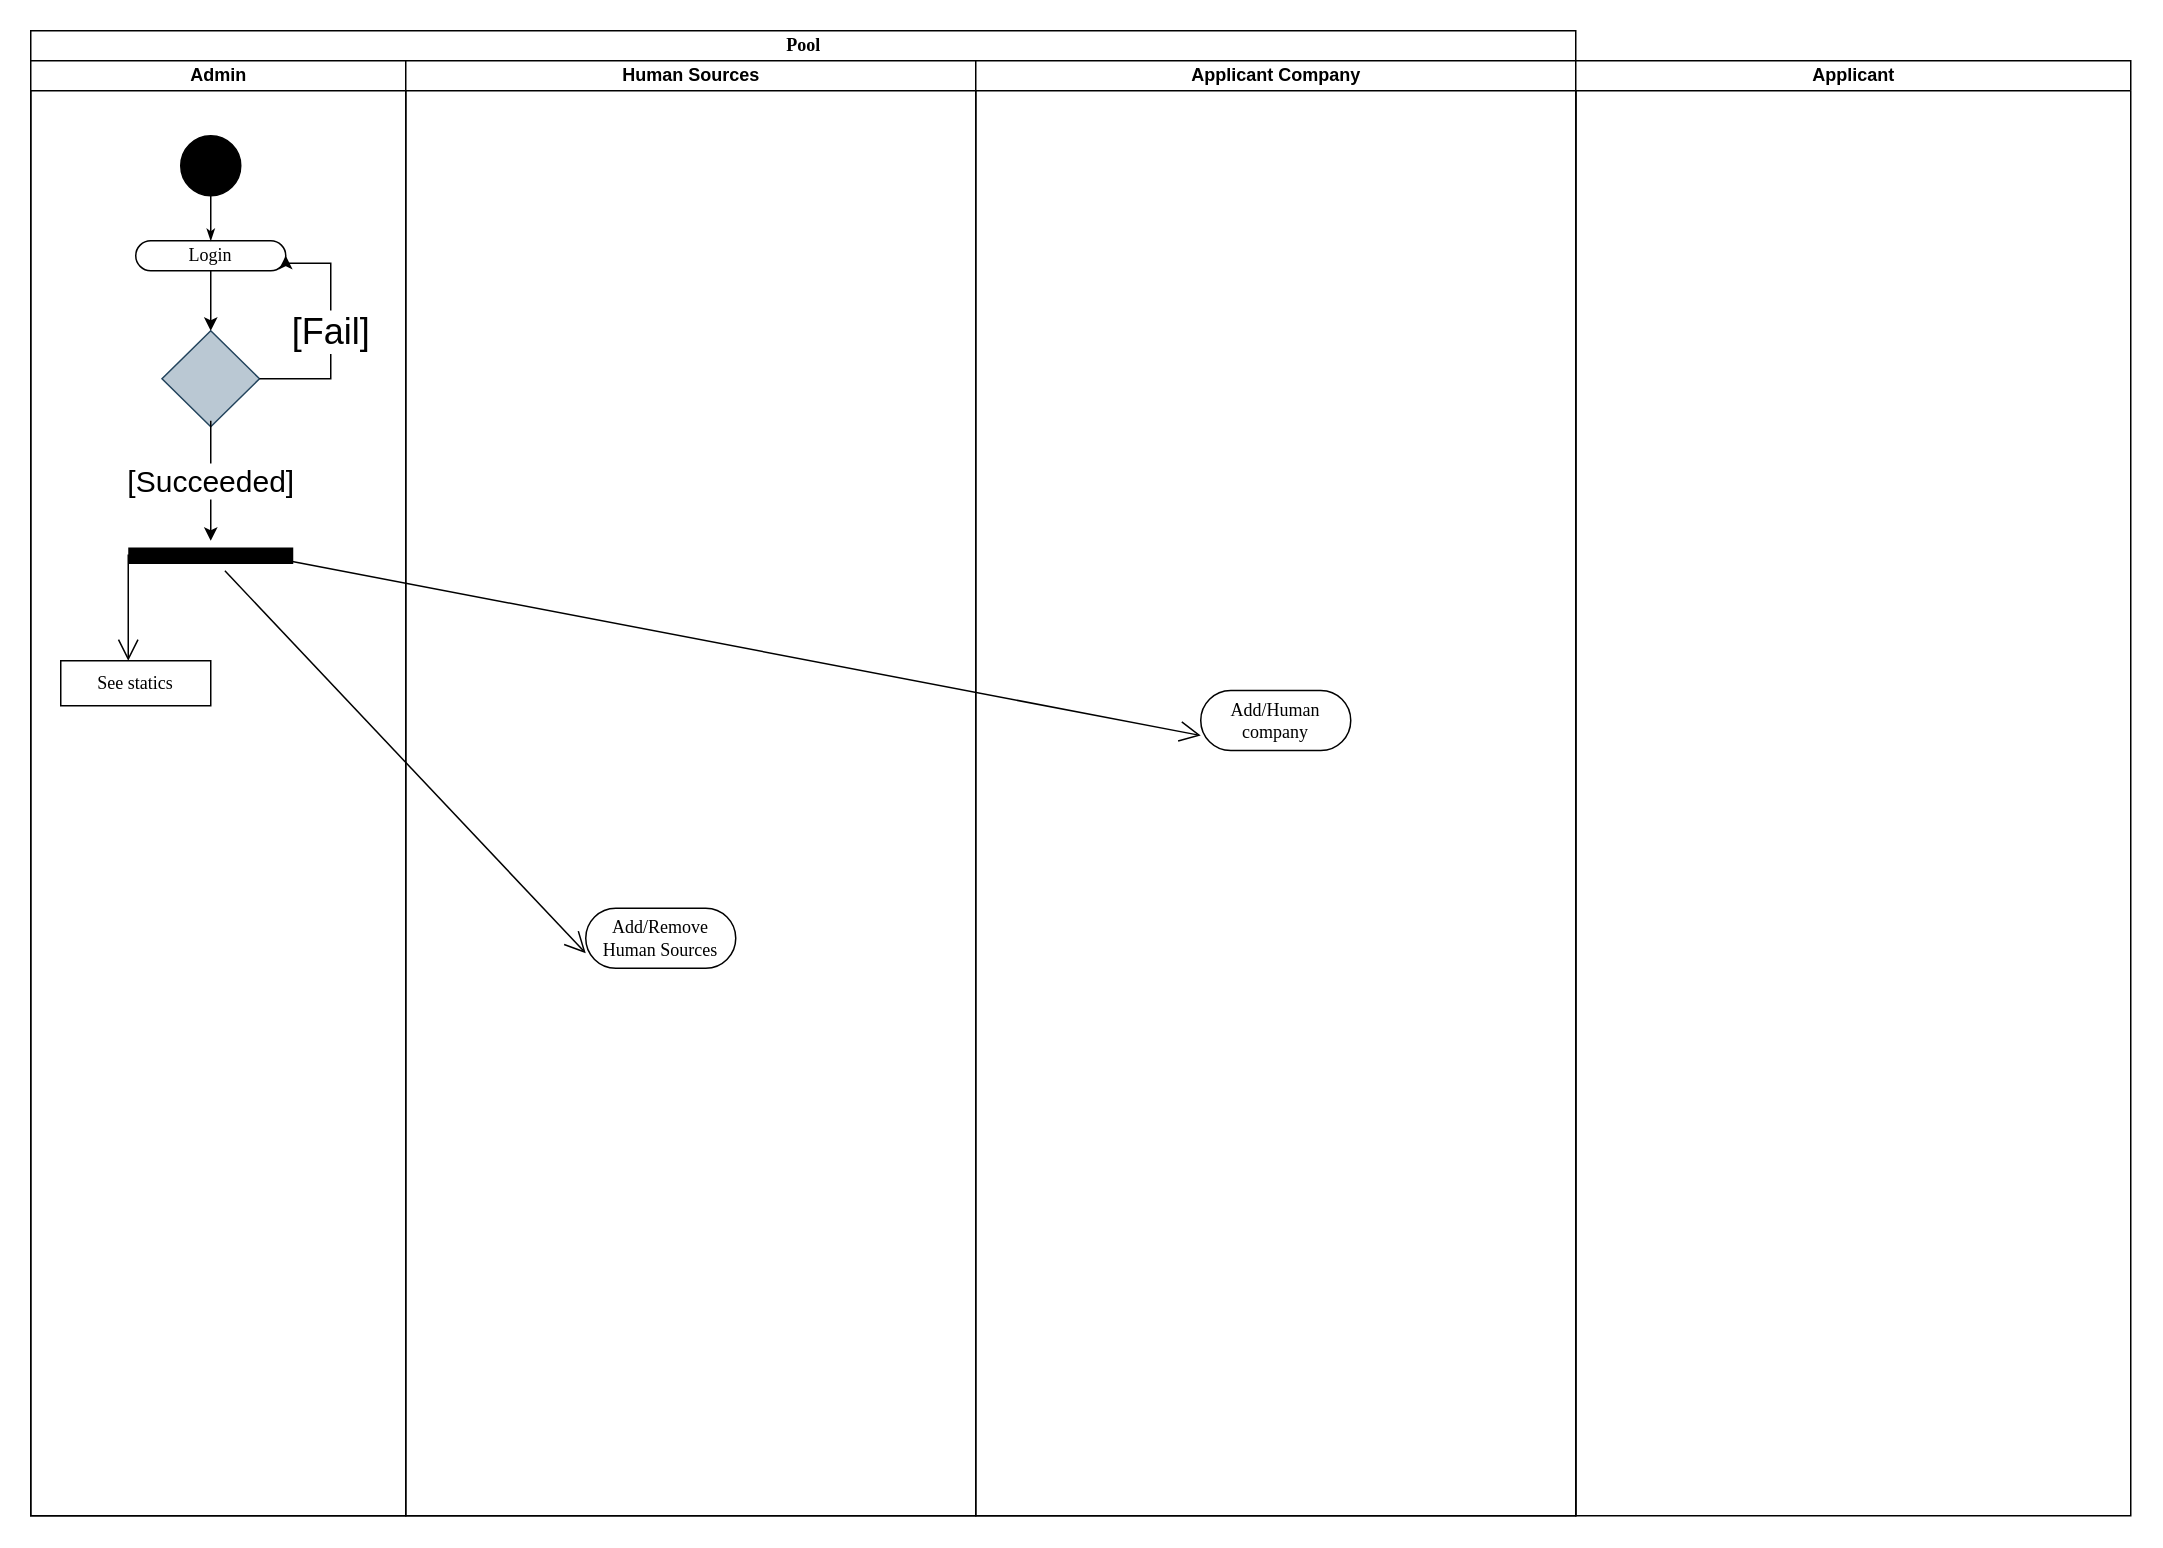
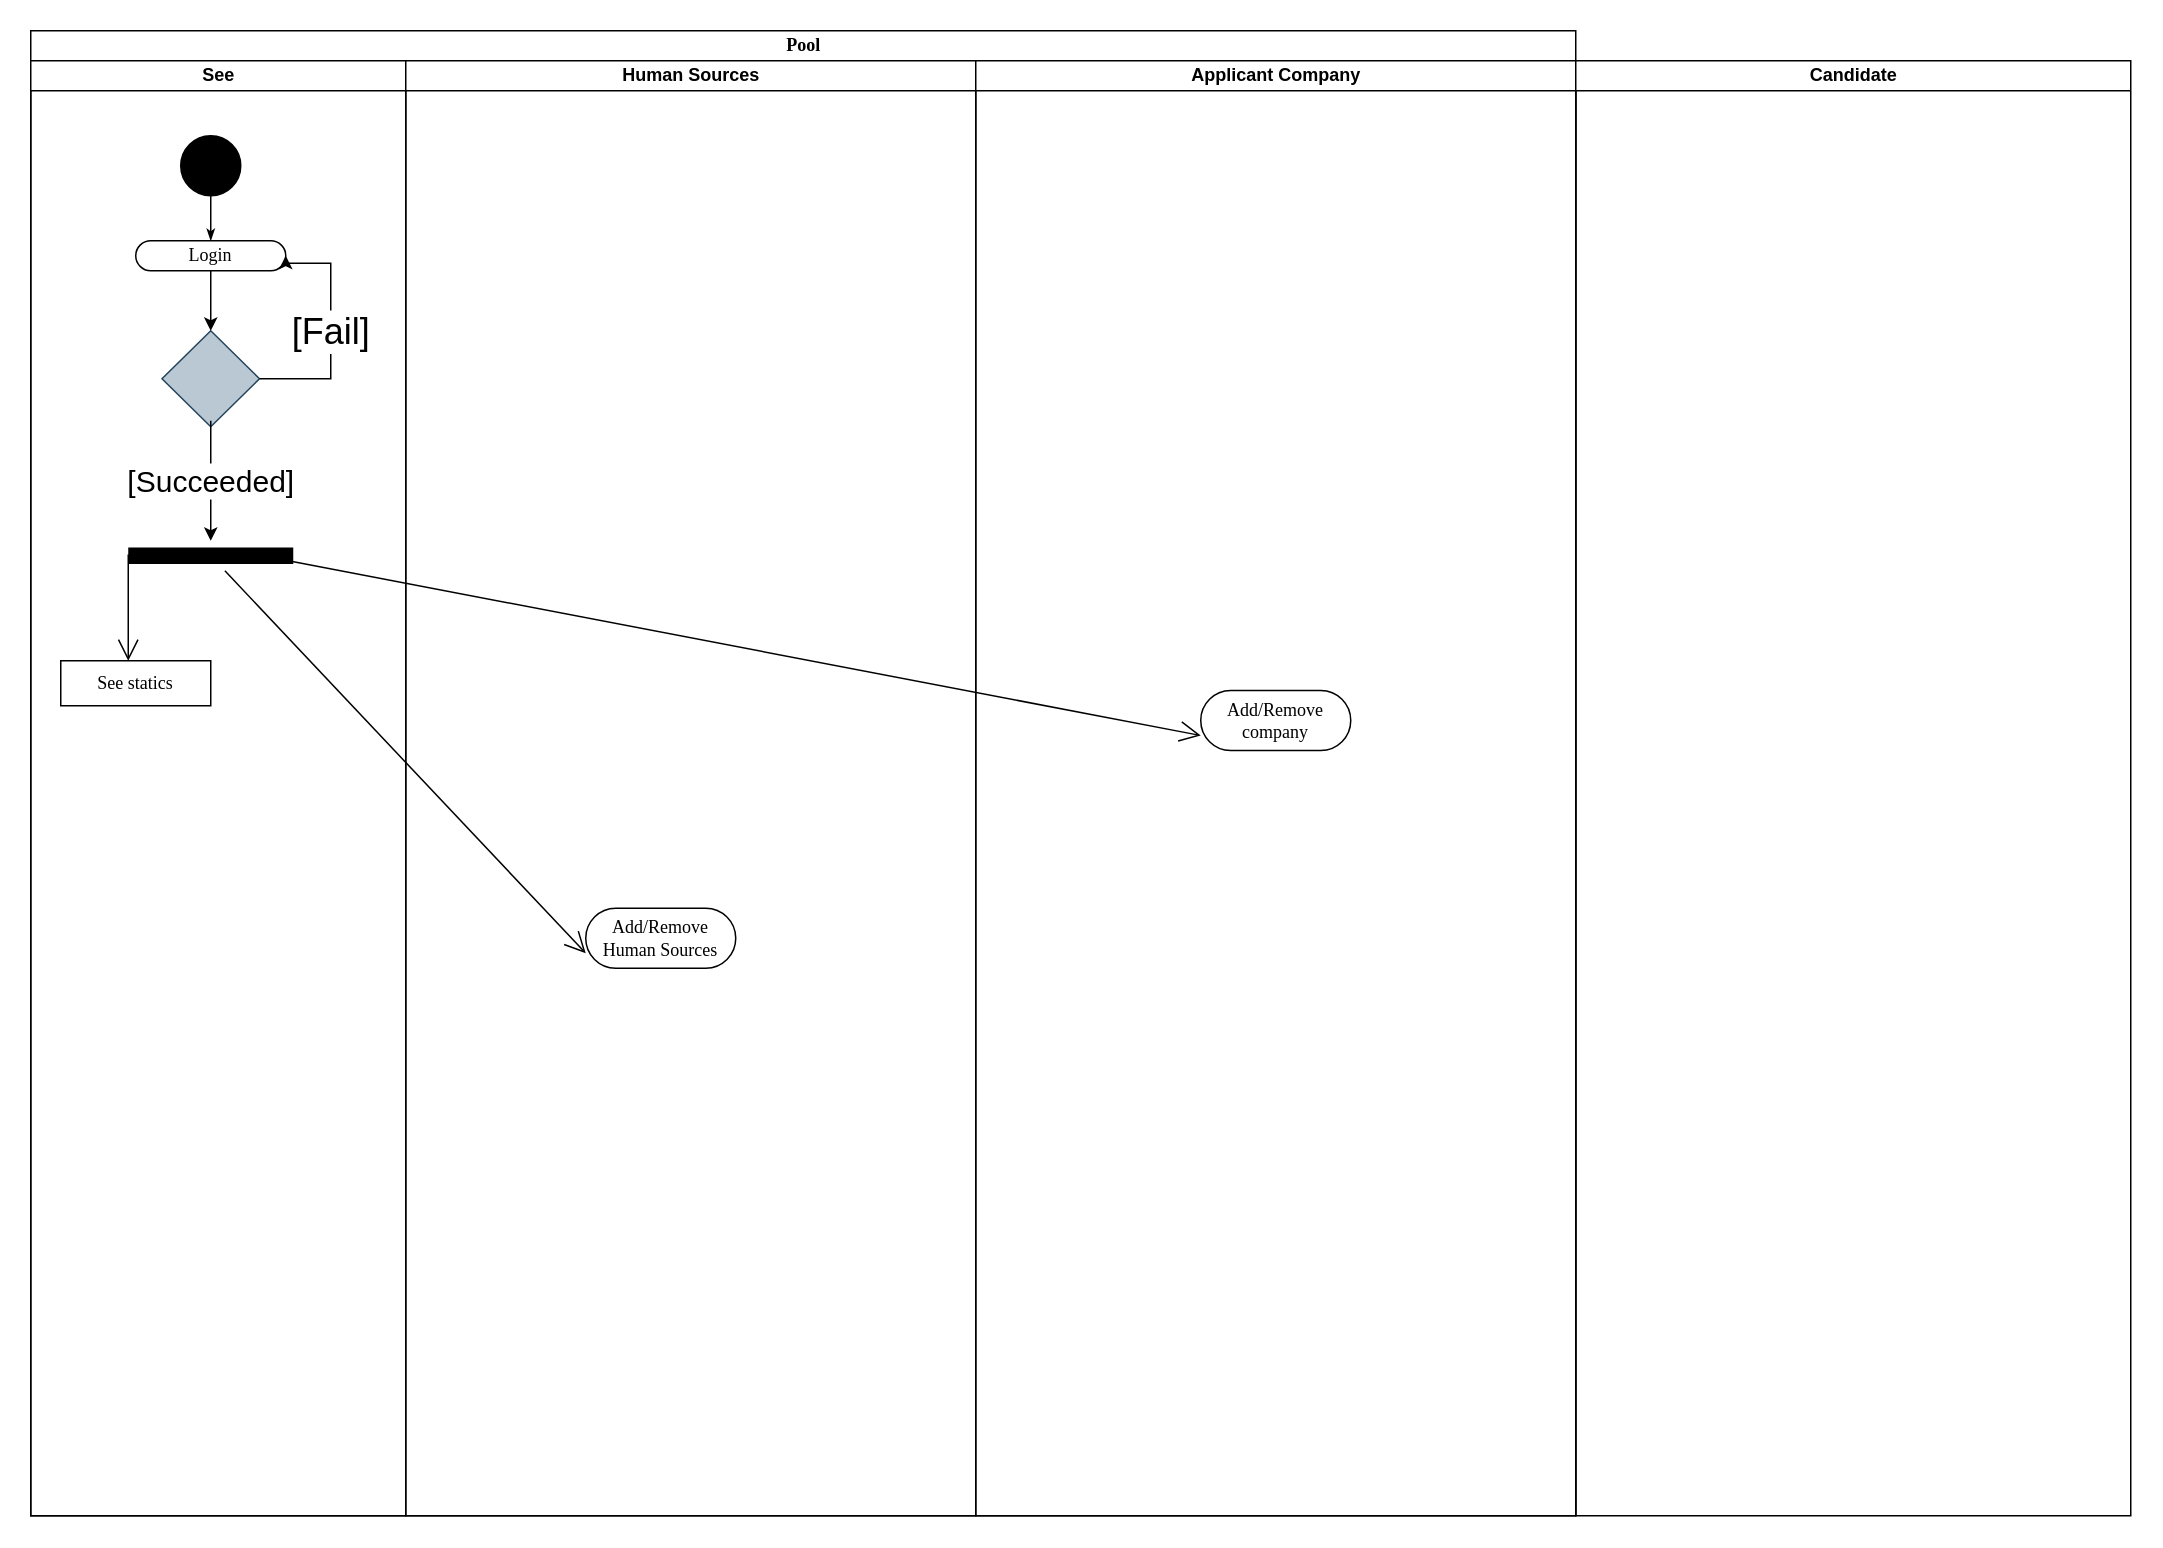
node "Admin": label "Admin" -> "See"
node "Applicant": label "Applicant" -> "Candidate"
node "Add/Human company": label "Add/Human company" -> "Add/Remove company"
